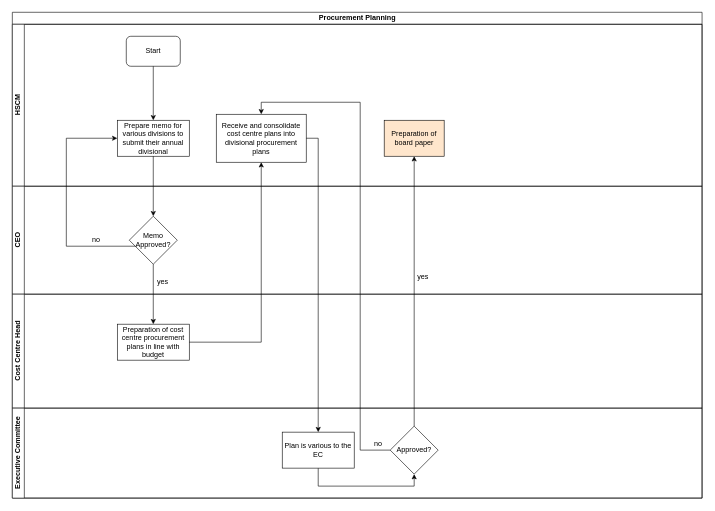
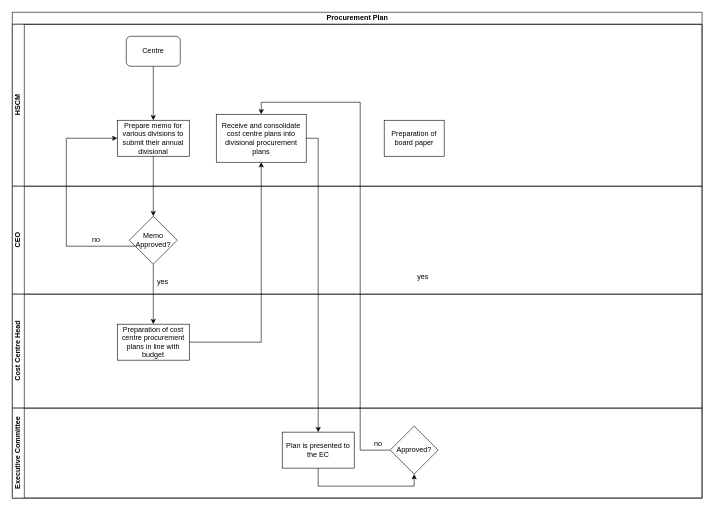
node "Procurement Planning": label "Procurement Planning" -> "Procurement Plan"
node "Start": label "Start" -> "Centre"
node "Preparation of board paper": fillcolor #ffe6cc -> #ffffff
edge "Approved?" -> "Preparation of board paper": removed
node "Plan is various to the EC": label "Plan is various to the EC" -> "Plan is presented to the EC"
